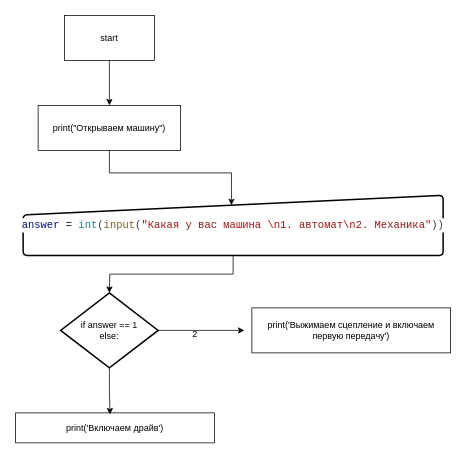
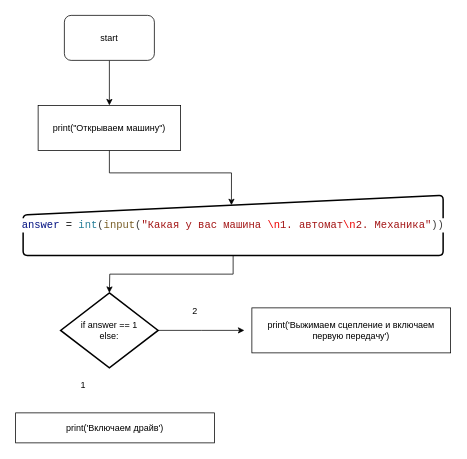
node "start": shape rectangle -> rounded rectangle
node "2": moved (195, 334) -> (195, 312)
node "1": added
edge "if answer == 1 else:" -> "print('Включаем драйв')": removed
